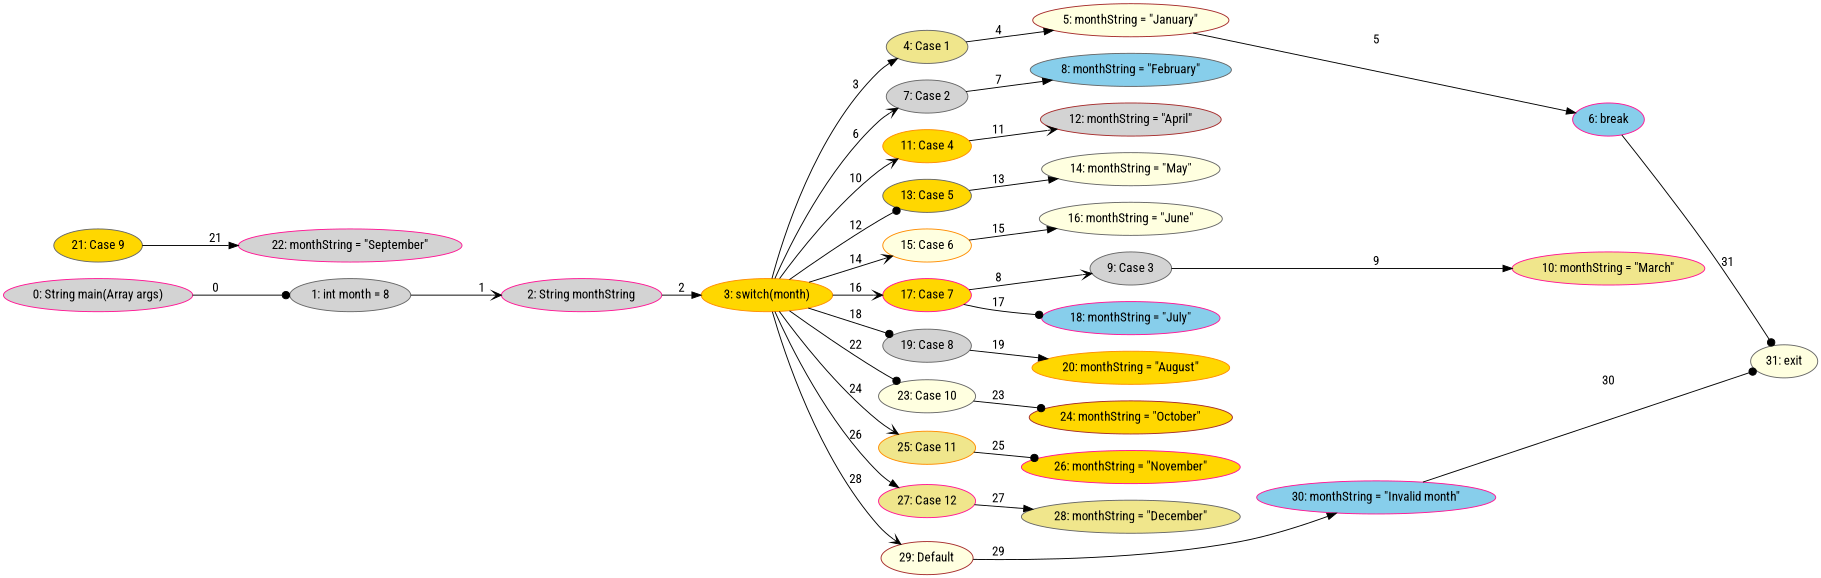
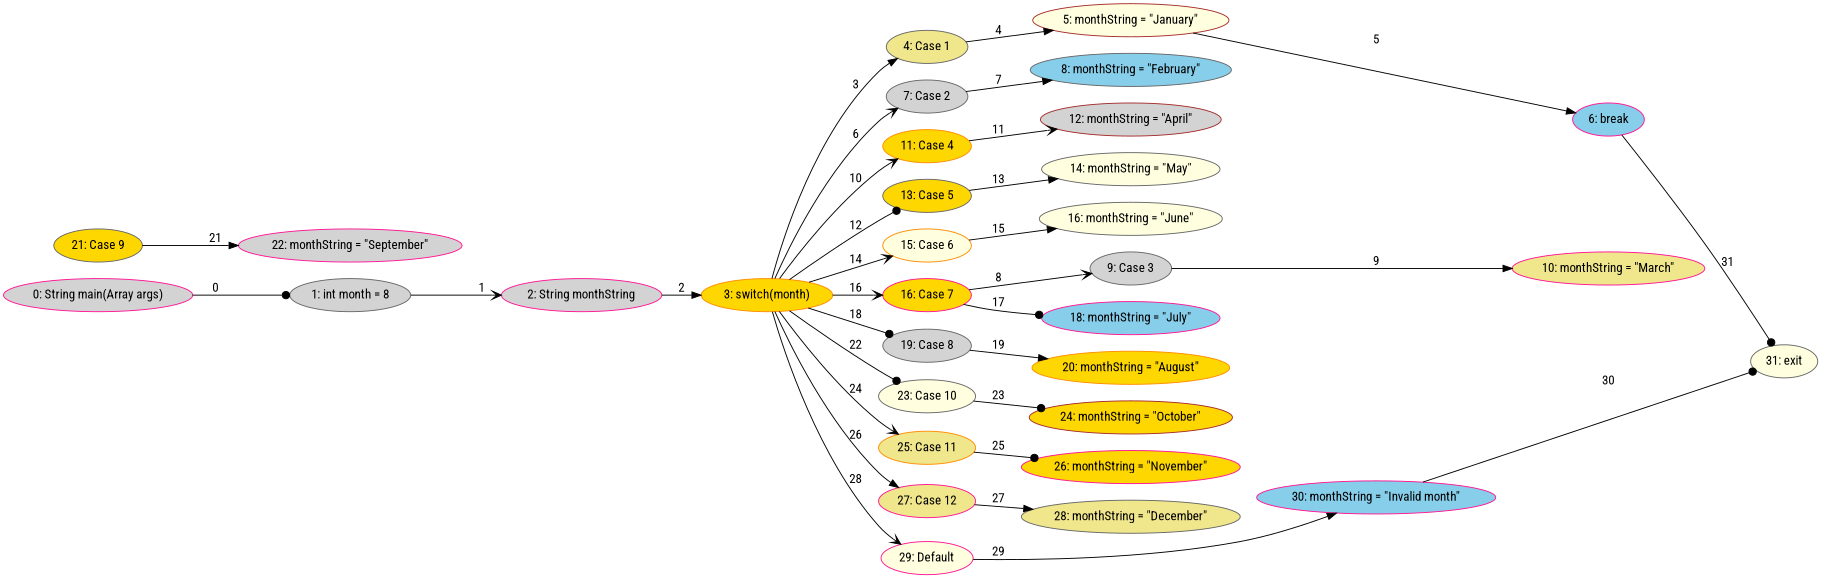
node "17: Case 7": label "17: Case 7" -> "16: Case 7"
node "29: Default": color brown -> deeppink
